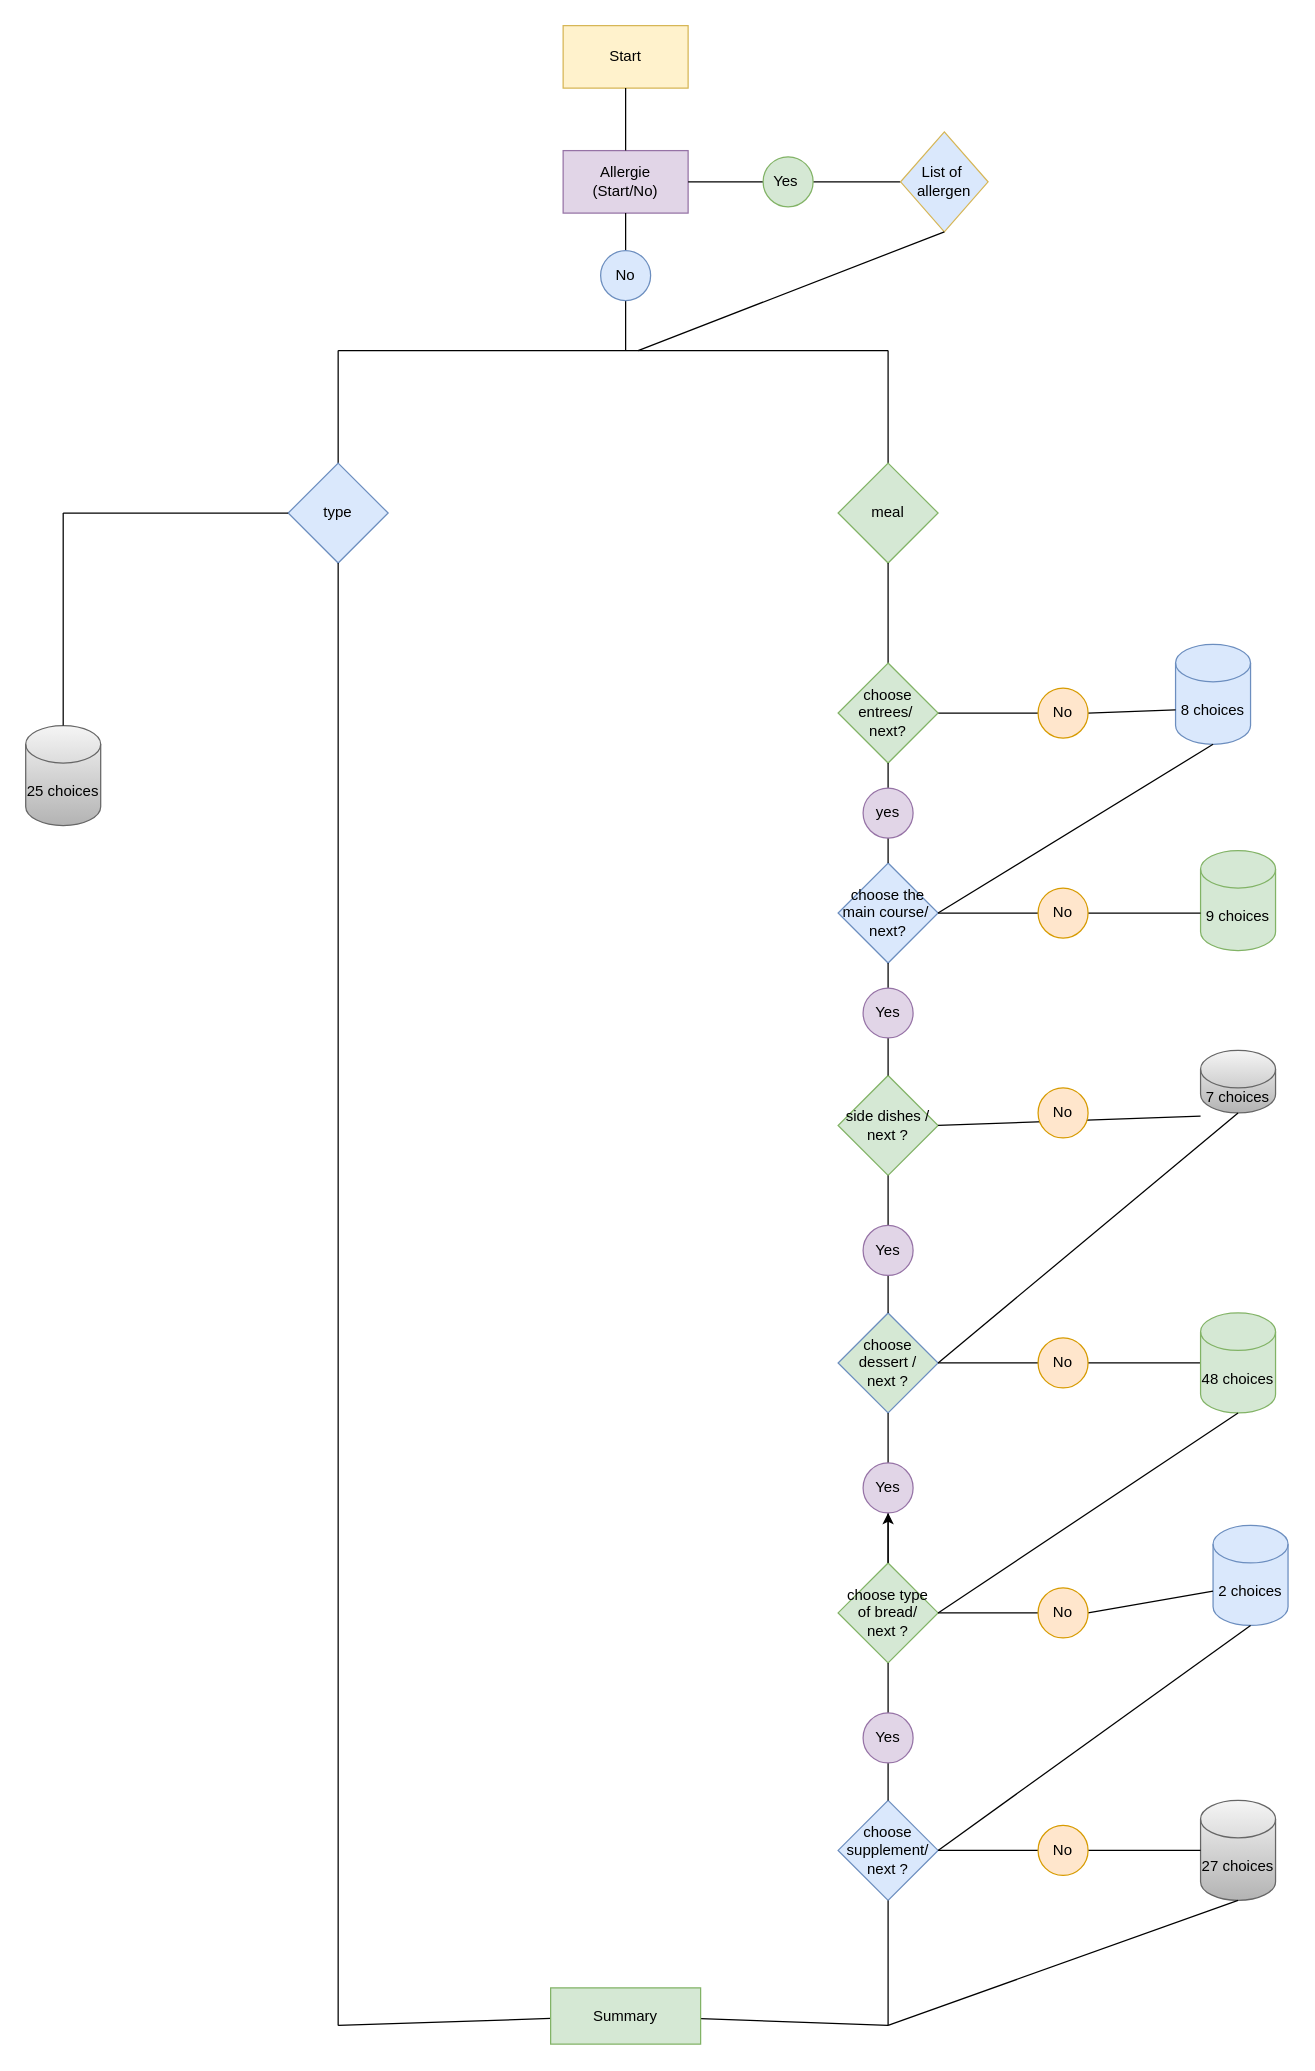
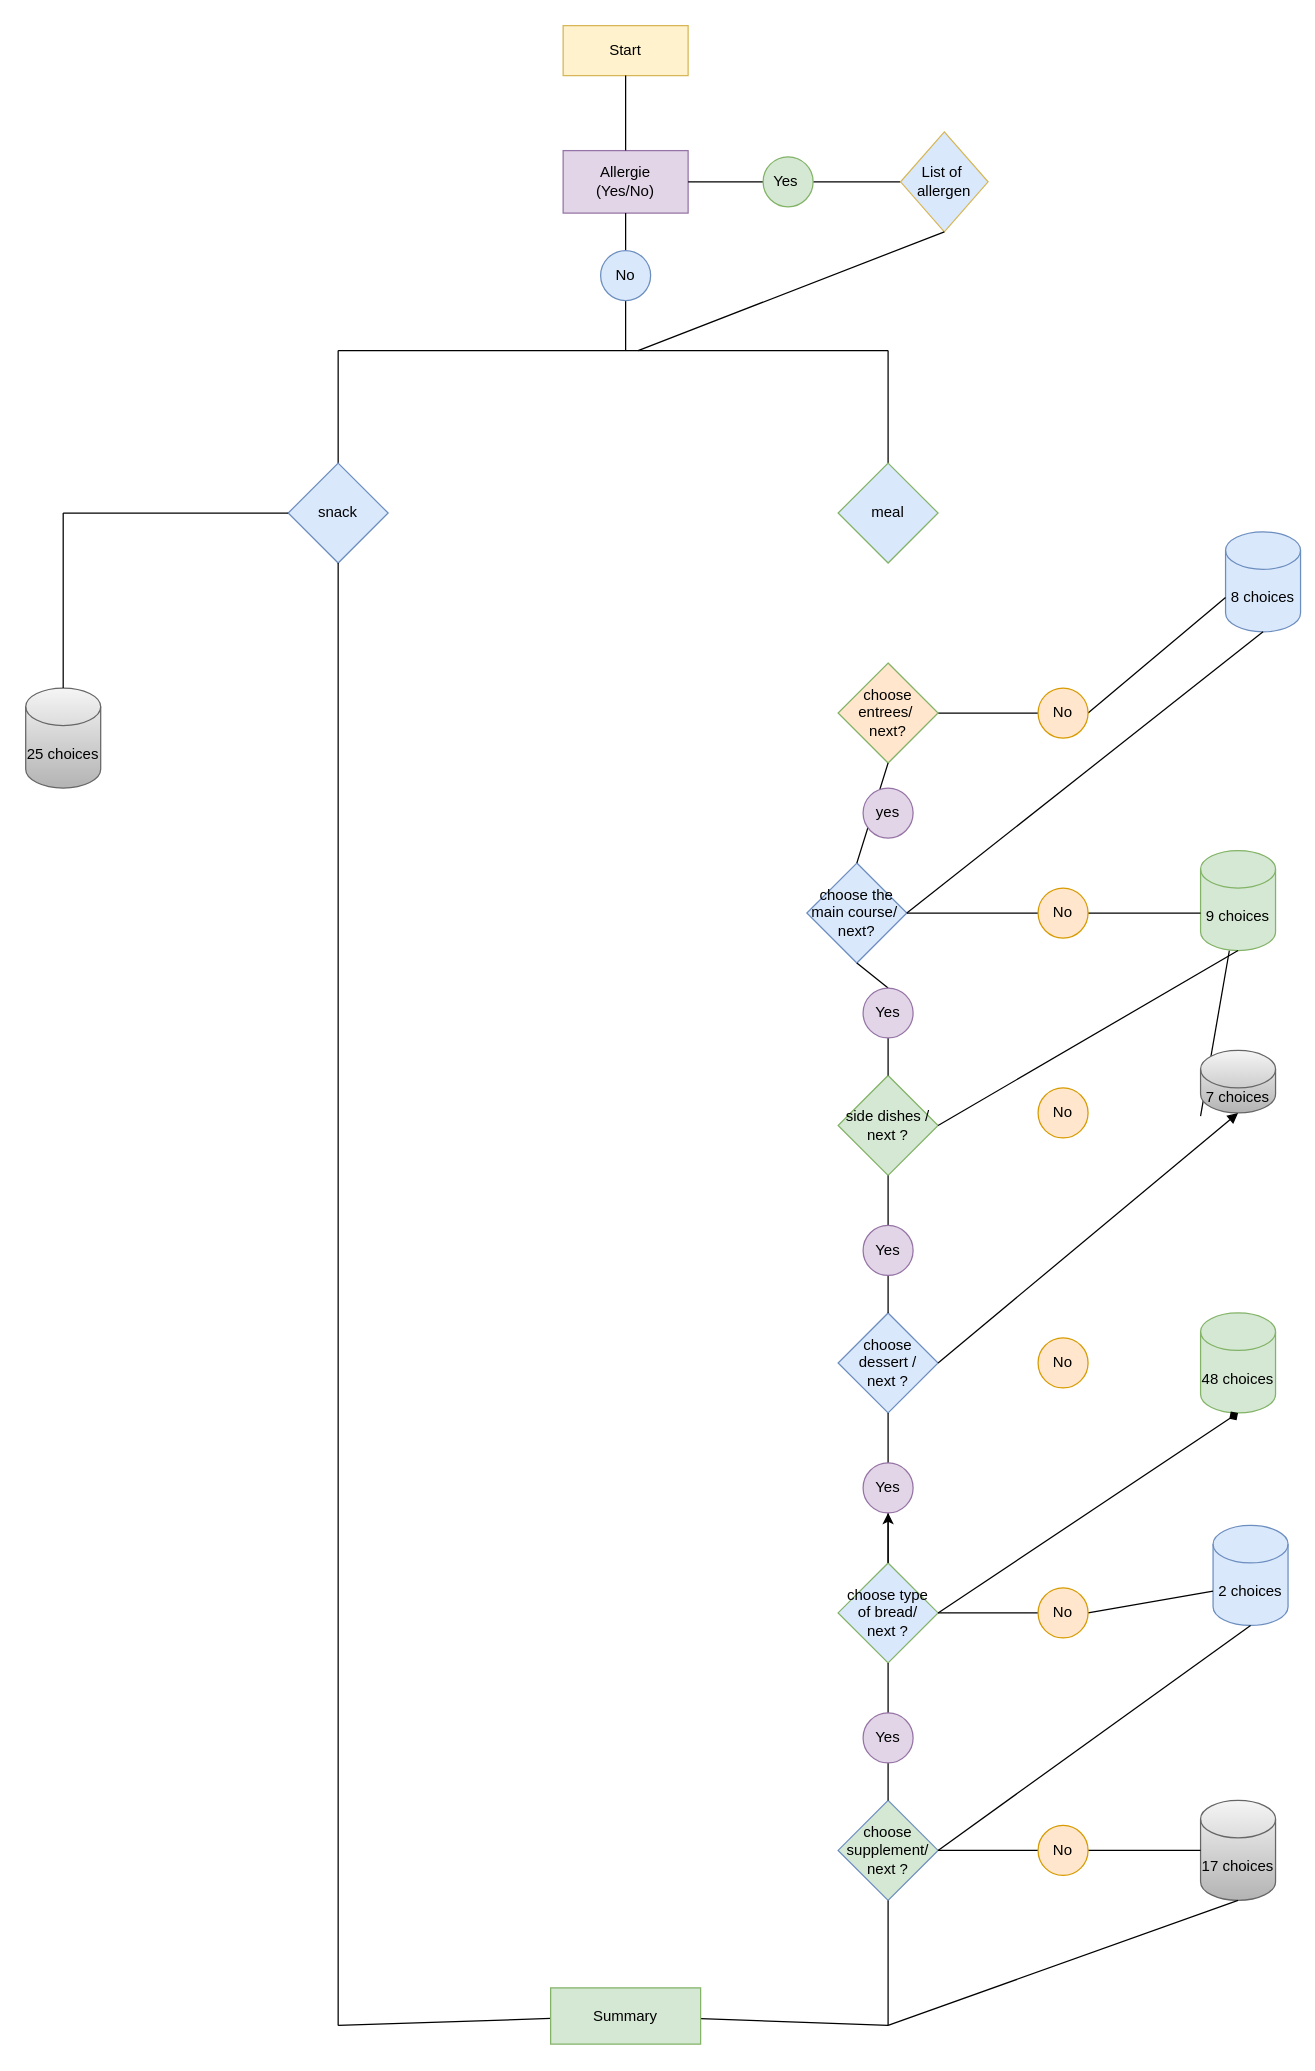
node "Start": size 125x63 -> 125x50
node "Allergie (Start/No)": label "Allergie (Start/No)" -> "Allergie (Yes/No)"
node "type": label "type" -> "snack"
node "meal": fillcolor #d5e8d4 -> #dae8fc
edge "meal" -- "choose entrees/ next?": removed
node "8 choices": moved (1213, 694) -> (1263, 582)
node "choose entrees/ next?": fillcolor #d5e8d4 -> #ffe6cc
node "25 choices": moved (63, 776) -> (63, 738)
node "choose the main course/ next?": moved (888, 913) -> (857, 913)
edge "9 choices" -- "side dishes / next ?": added
edge "7 choices" -- "side dishes / next ?": now "7 choices" -- "9 choices"
edge "7 choices" -- "choose dessert / next ?": arrowhead none -> block
node "choose dessert / next ?": fillcolor #d5e8d4 -> #dae8fc
edge "choose dessert / next ?" -- "48 choices": removed
edge "48 choices" -- "choose type of bread/ next ?": arrowhead none -> diamond
node "choose type of bread/ next ?": fillcolor #d5e8d4 -> #dae8fc
node "choose supplement/ next ?": fillcolor #dae8fc -> #d5e8d4
node "27 choices": label "27 choices" -> "17 choices"
